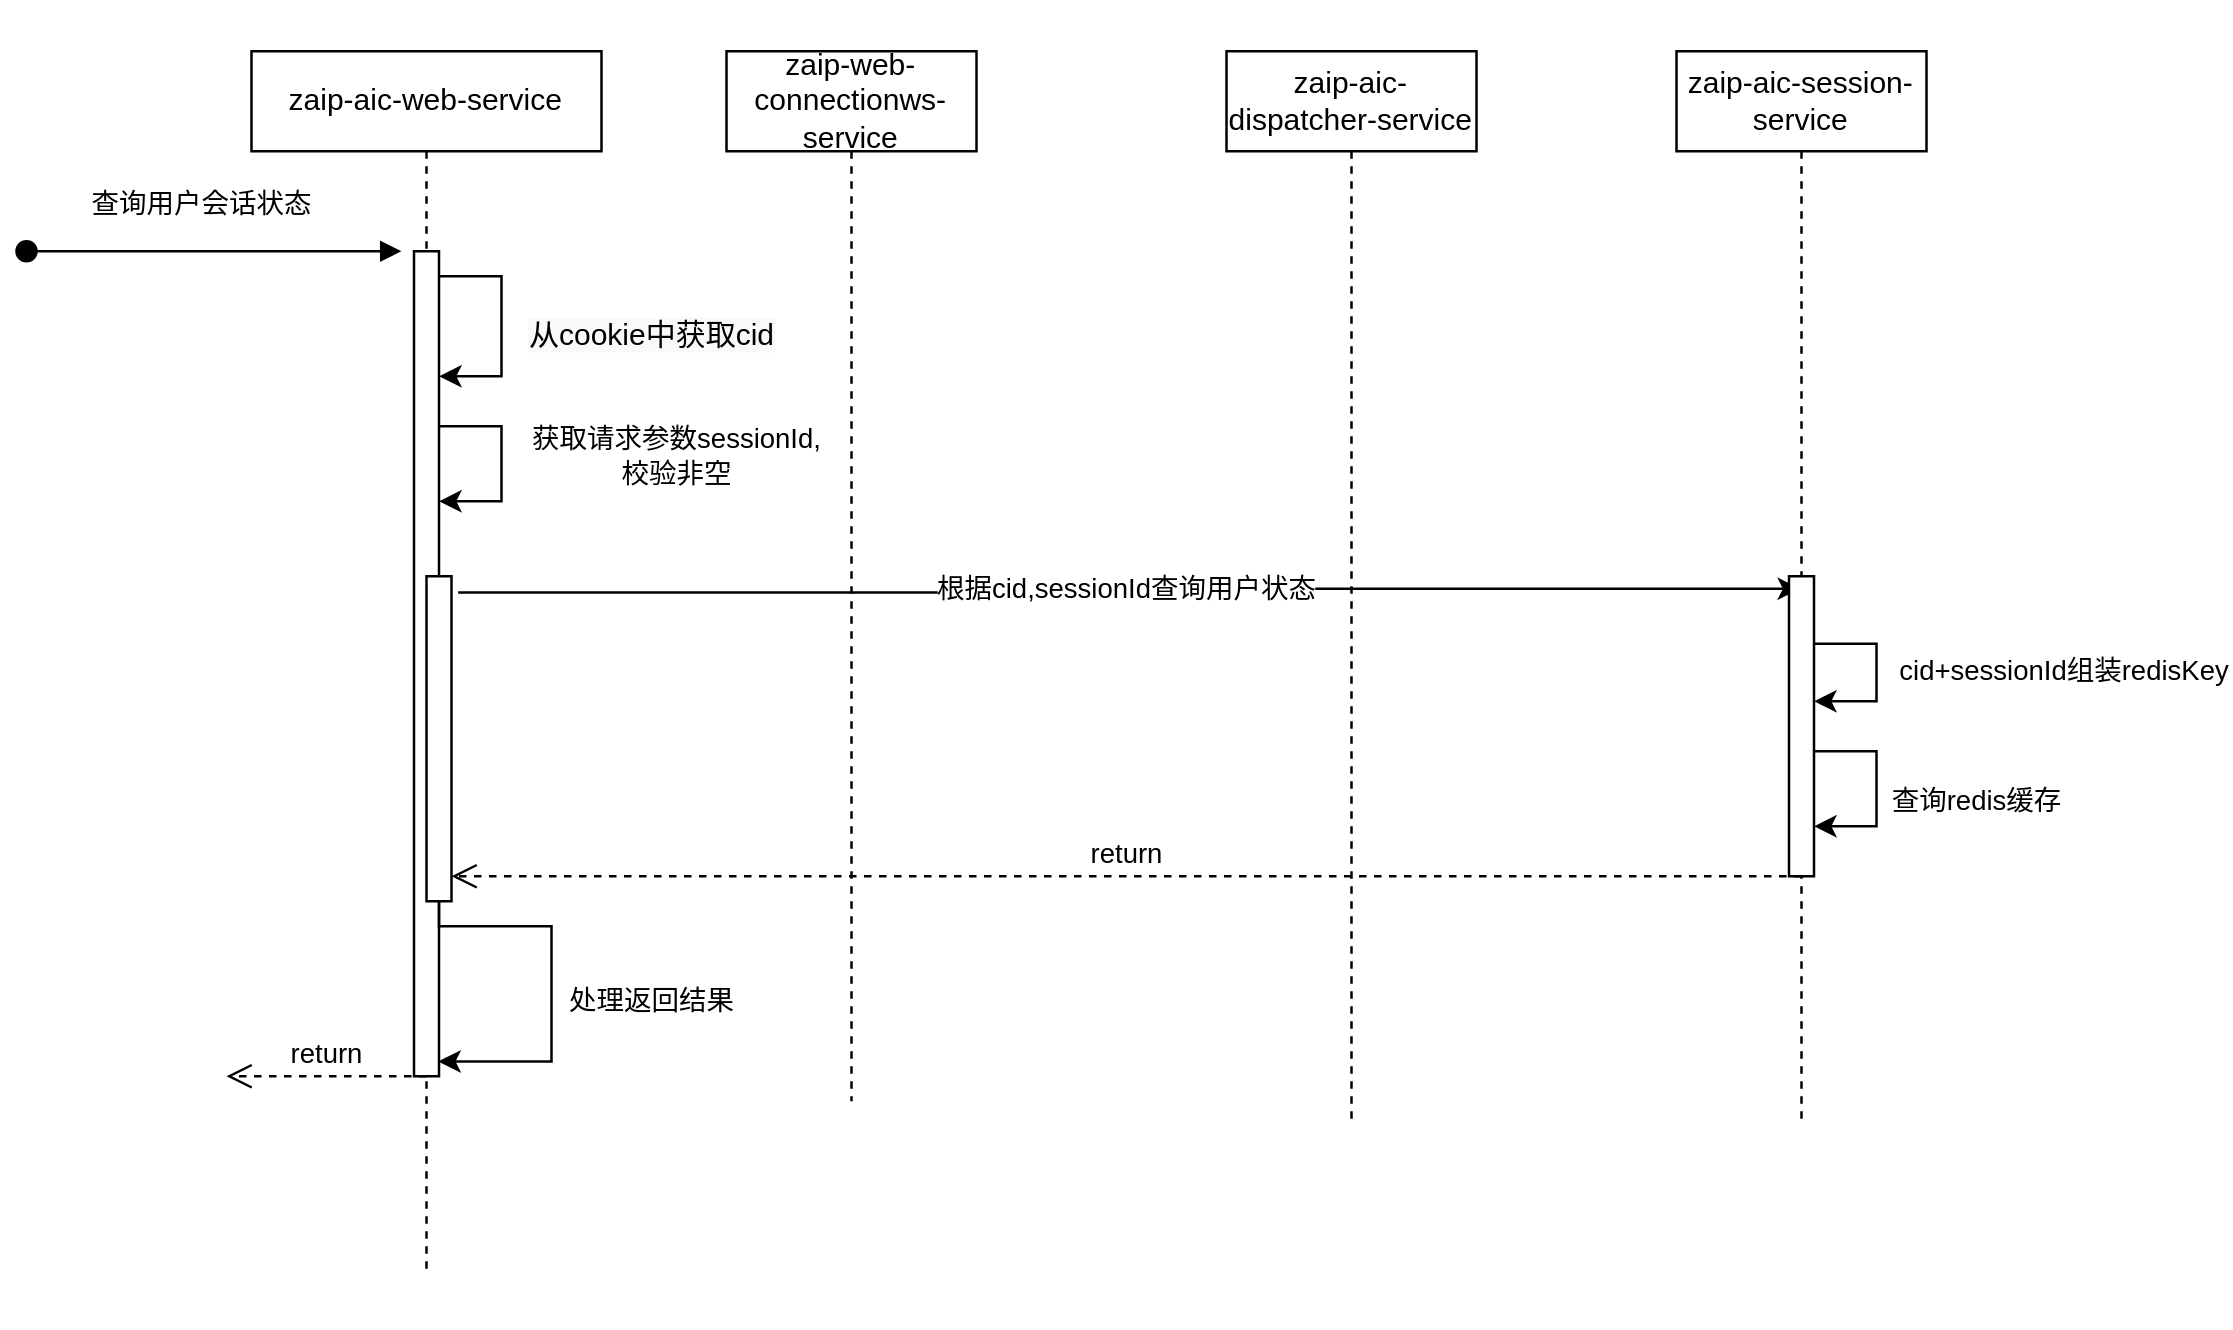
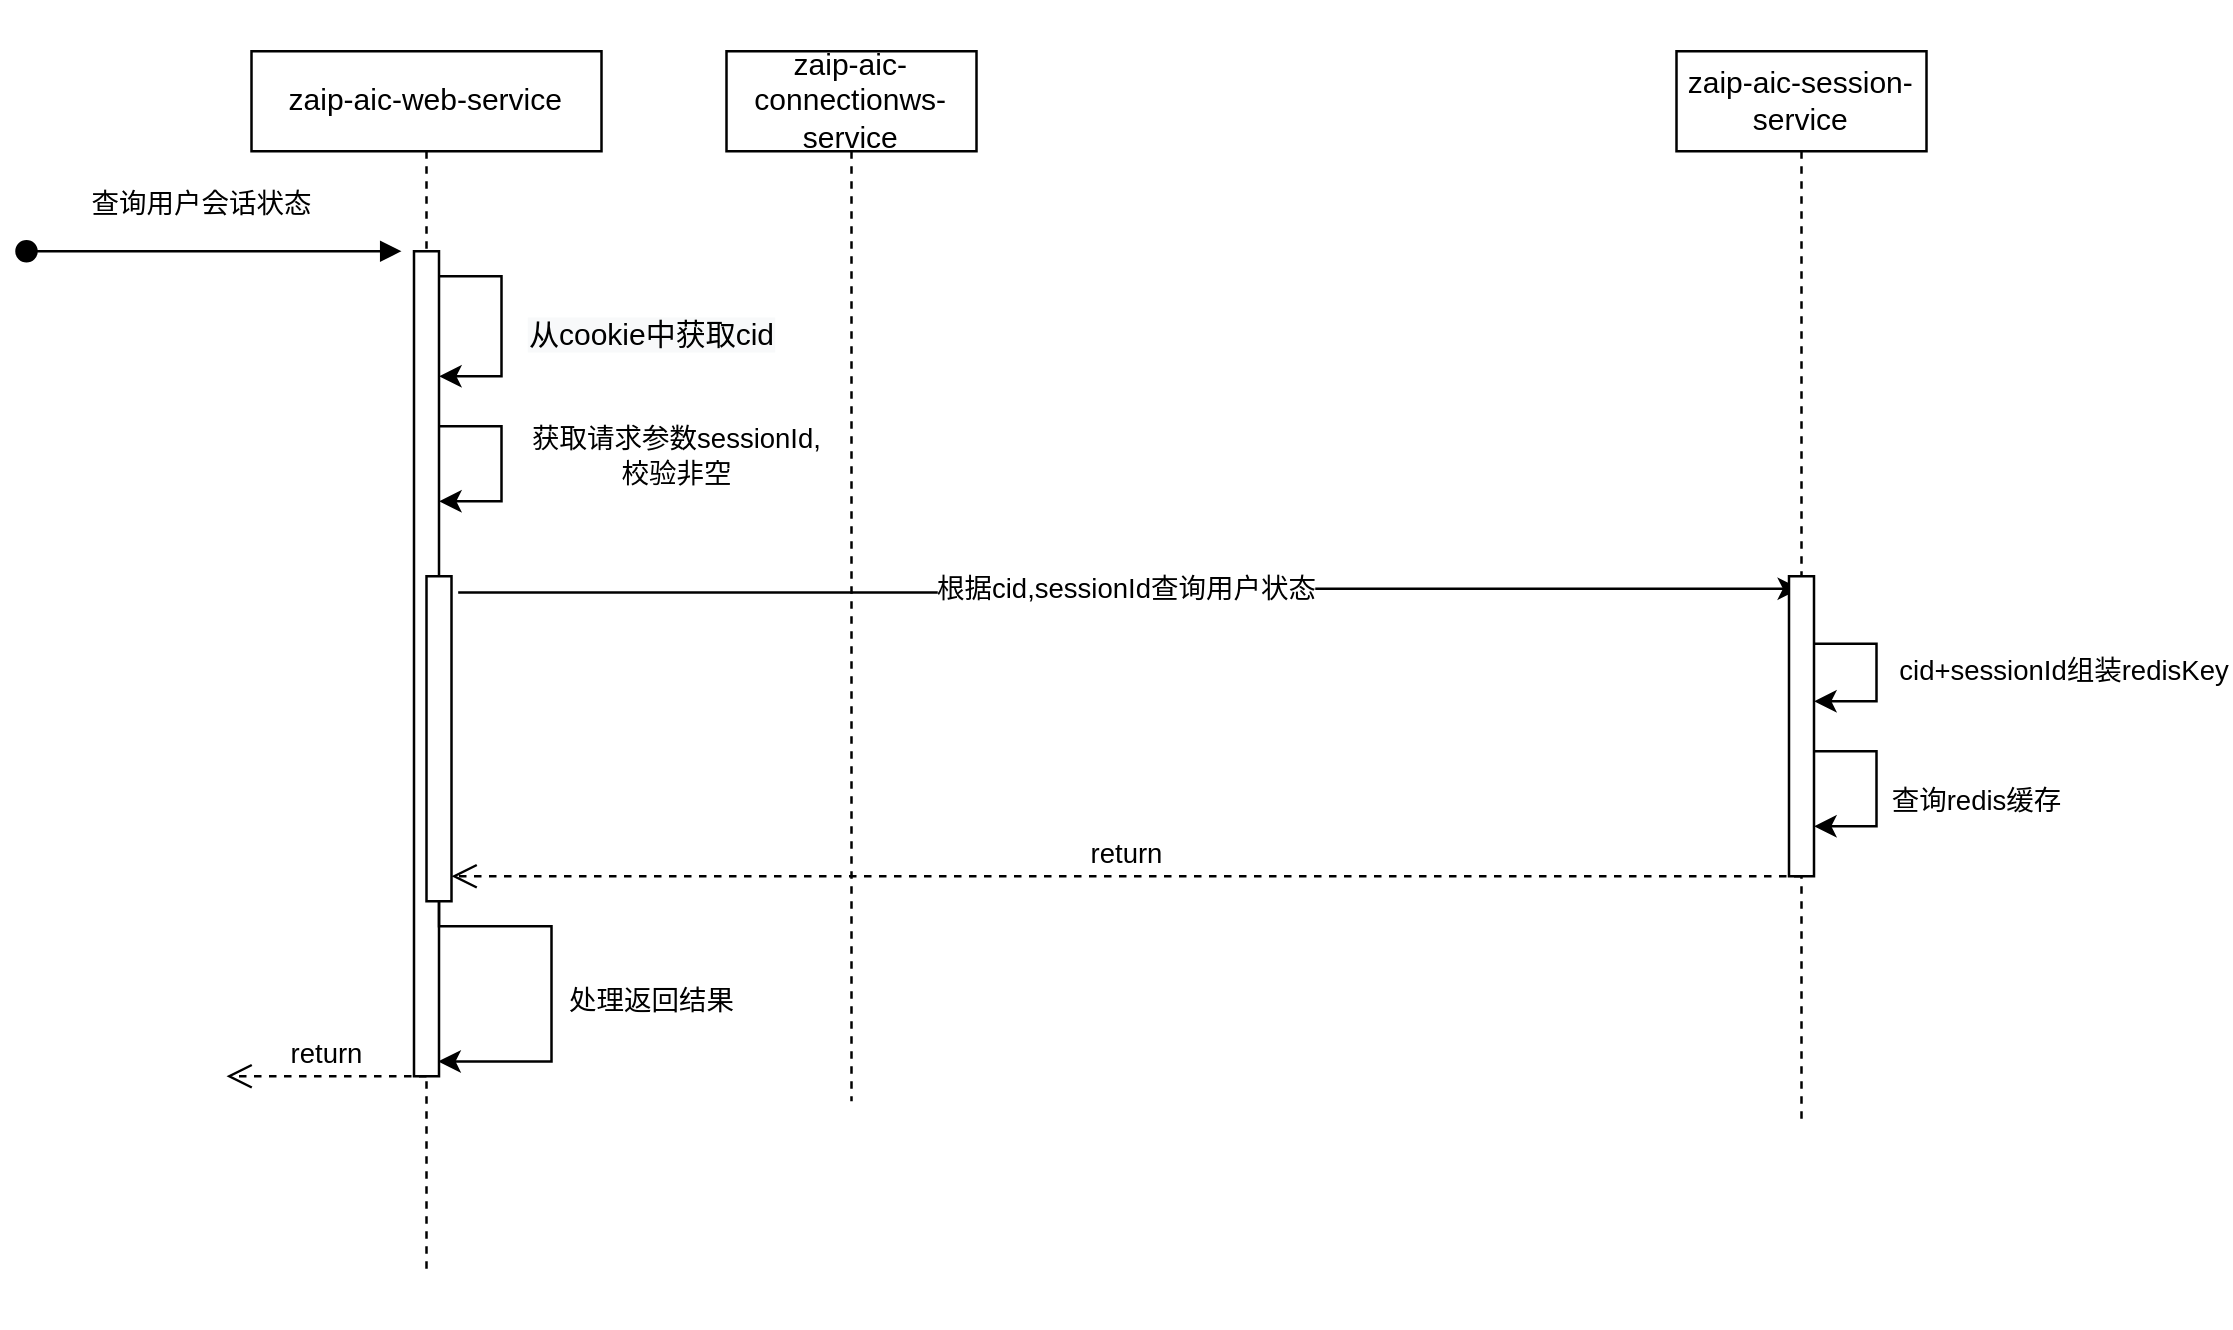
node "zaip-web-connectionws-service": label "zaip-web-connectionws-service" -> "zaip-aic-connectionws-service"
node "zaip-aic-dispatcher-service": removed
